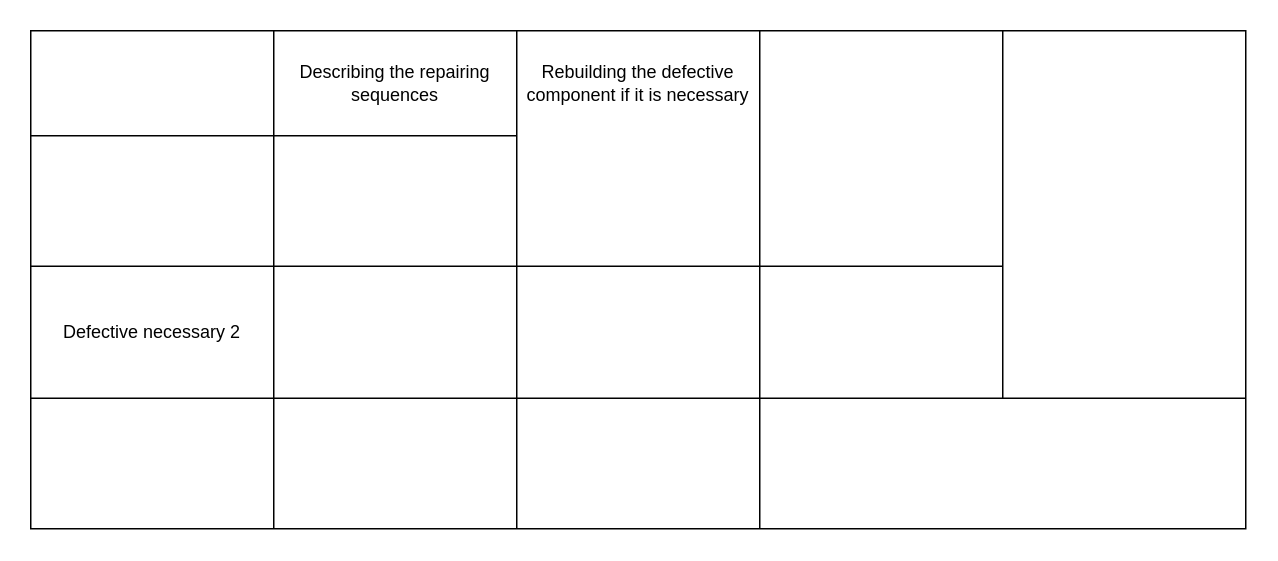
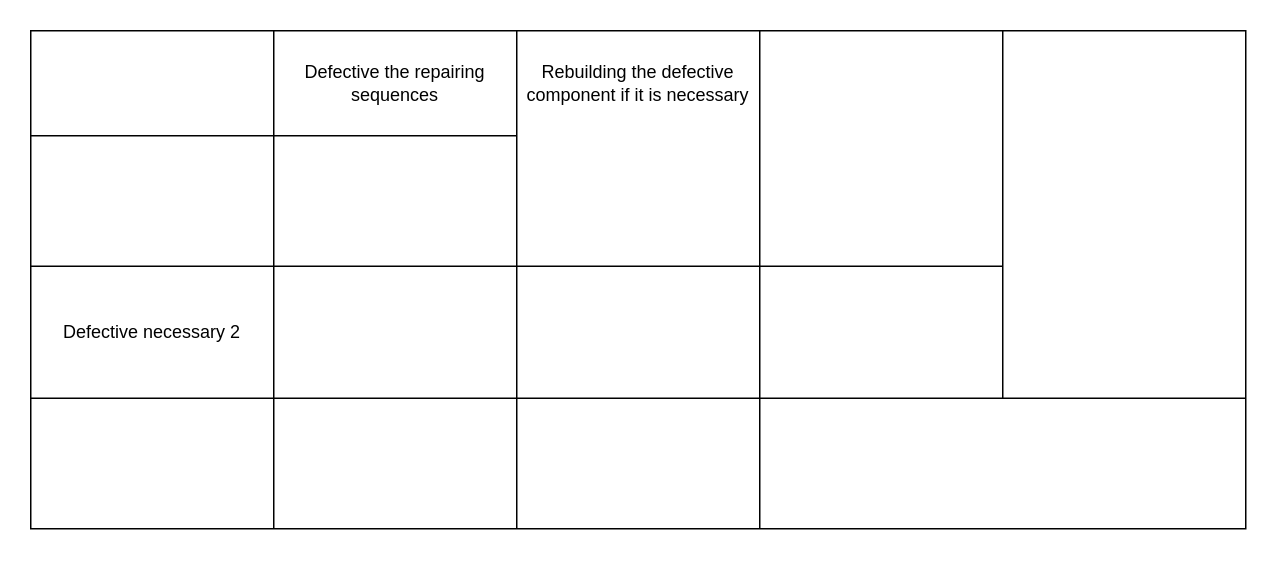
node "Describing the repairing sequences": label "Describing the repairing sequences" -> "Defective the repairing sequences"
